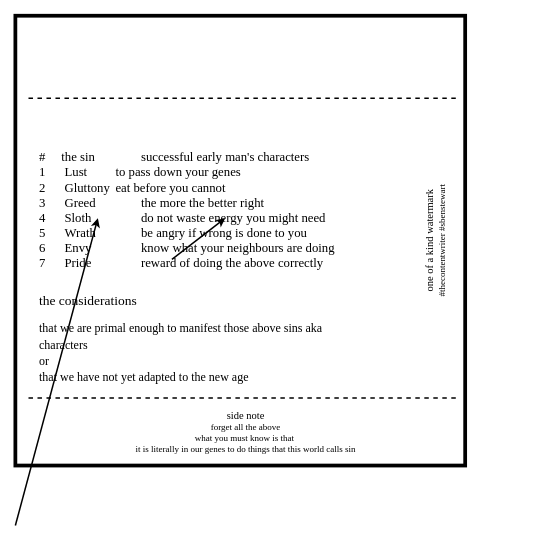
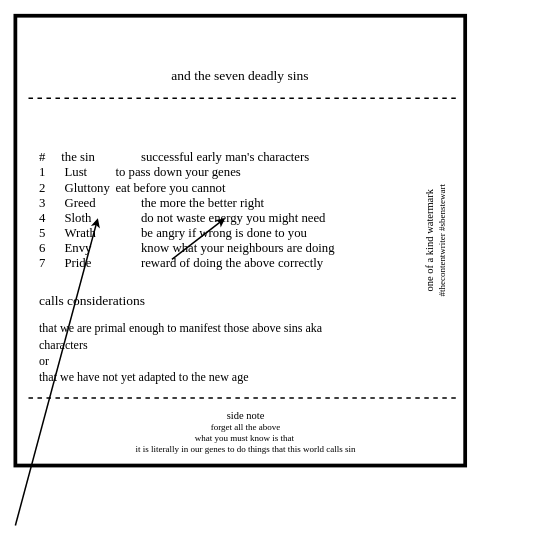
node "and the seven deadly sins": added
node "the considerations": label "the considerations" -> "calls considerations"
